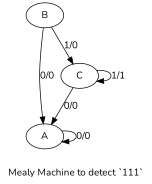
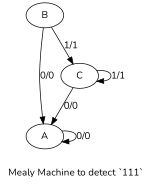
edge "B" -> "C": label "1/0" -> "1/1"
